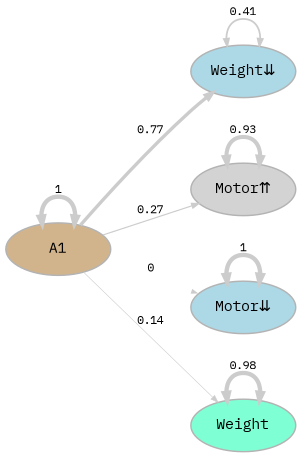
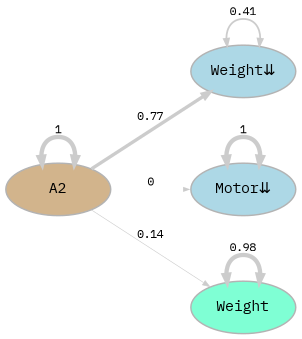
node "Motor⇈": removed
node "A1": label "A1" -> "A2"
